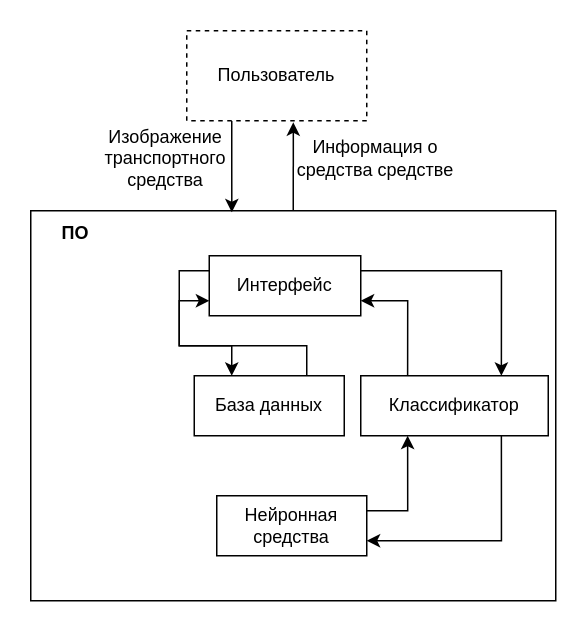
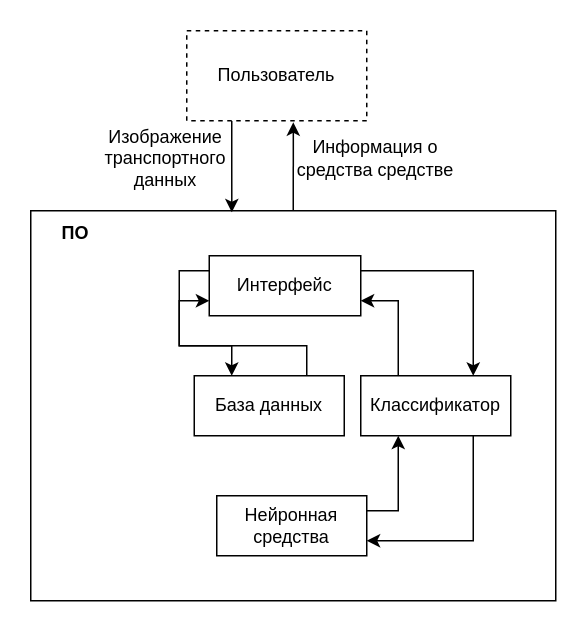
node "Изображение транспортного средства": label "Изображение транспортного средства" -> "Изображение транспортного данных"
node "Классификатор": size 188x60 -> 150x60
